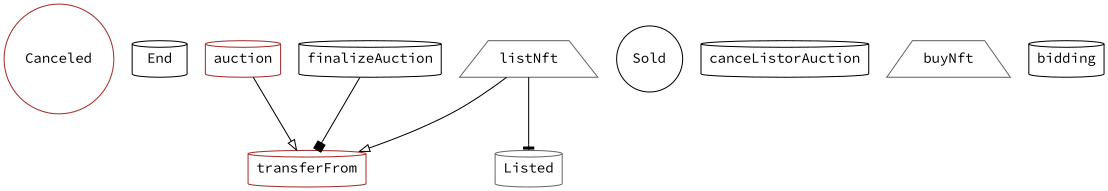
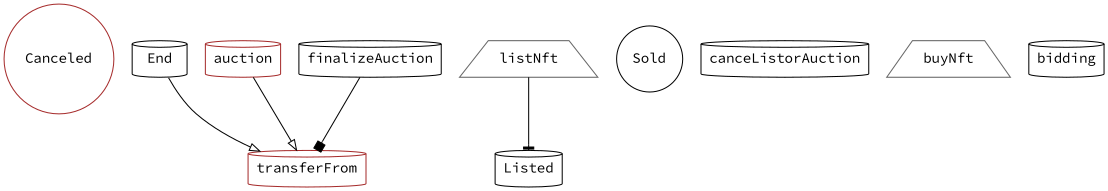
edge "listNft" -> "transferFrom": now "End" -> "transferFrom"
node "Listed": color gray40 -> black
